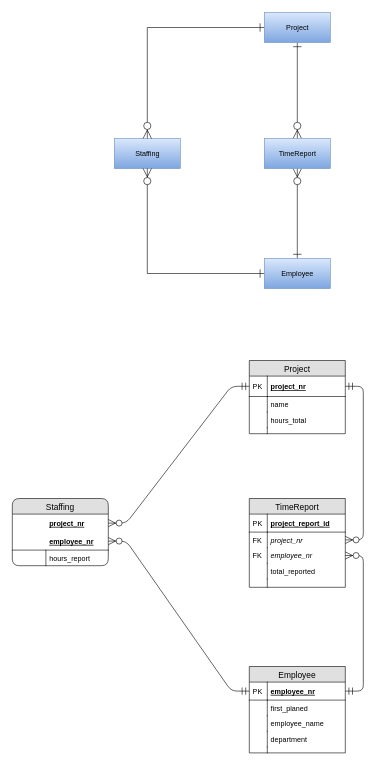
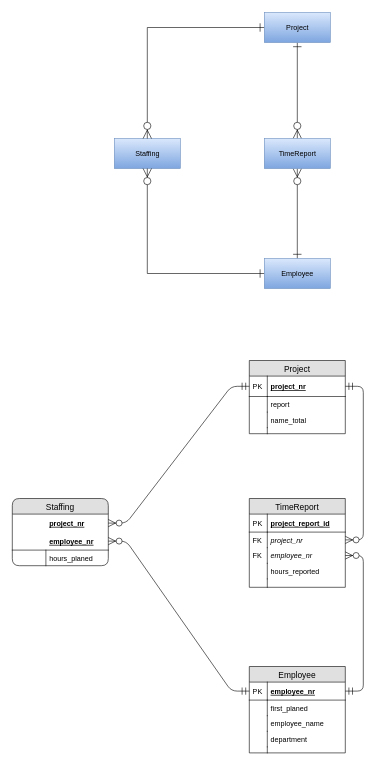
node "name": label "name" -> "report"
node "hours_total": label "hours_total" -> "name_total"
node "hours_report": label "hours_report" -> "hours_planed"
node "total_reported": label "total_reported" -> "hours_reported"
